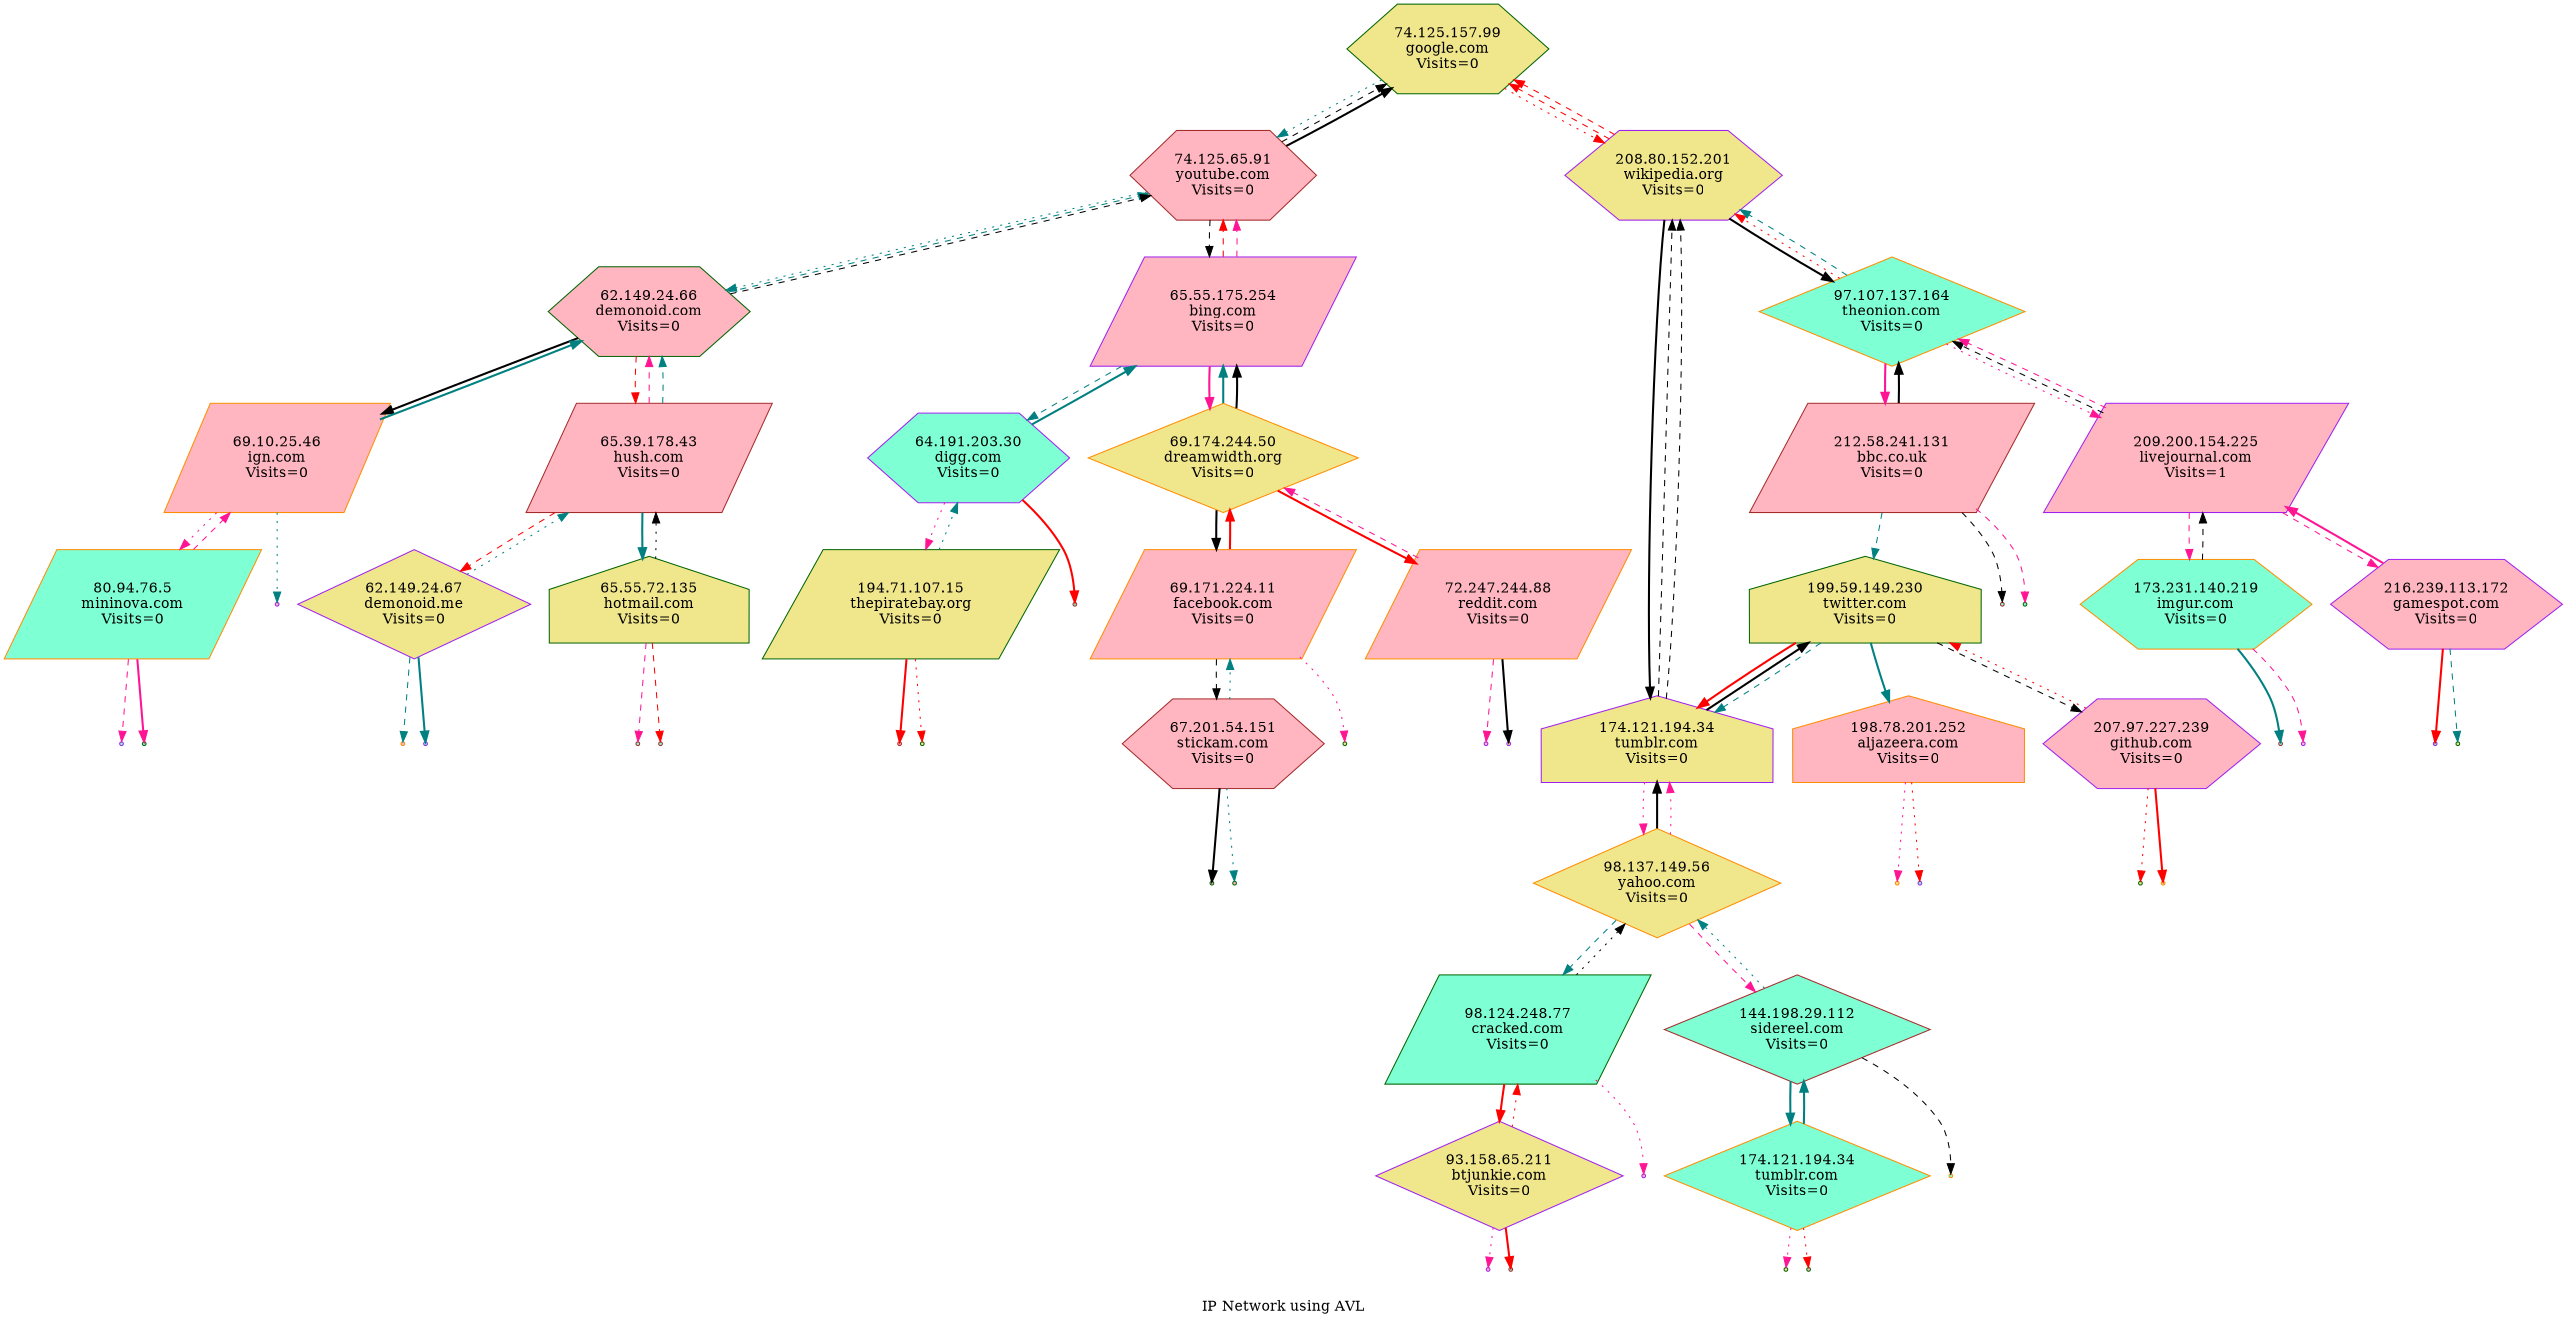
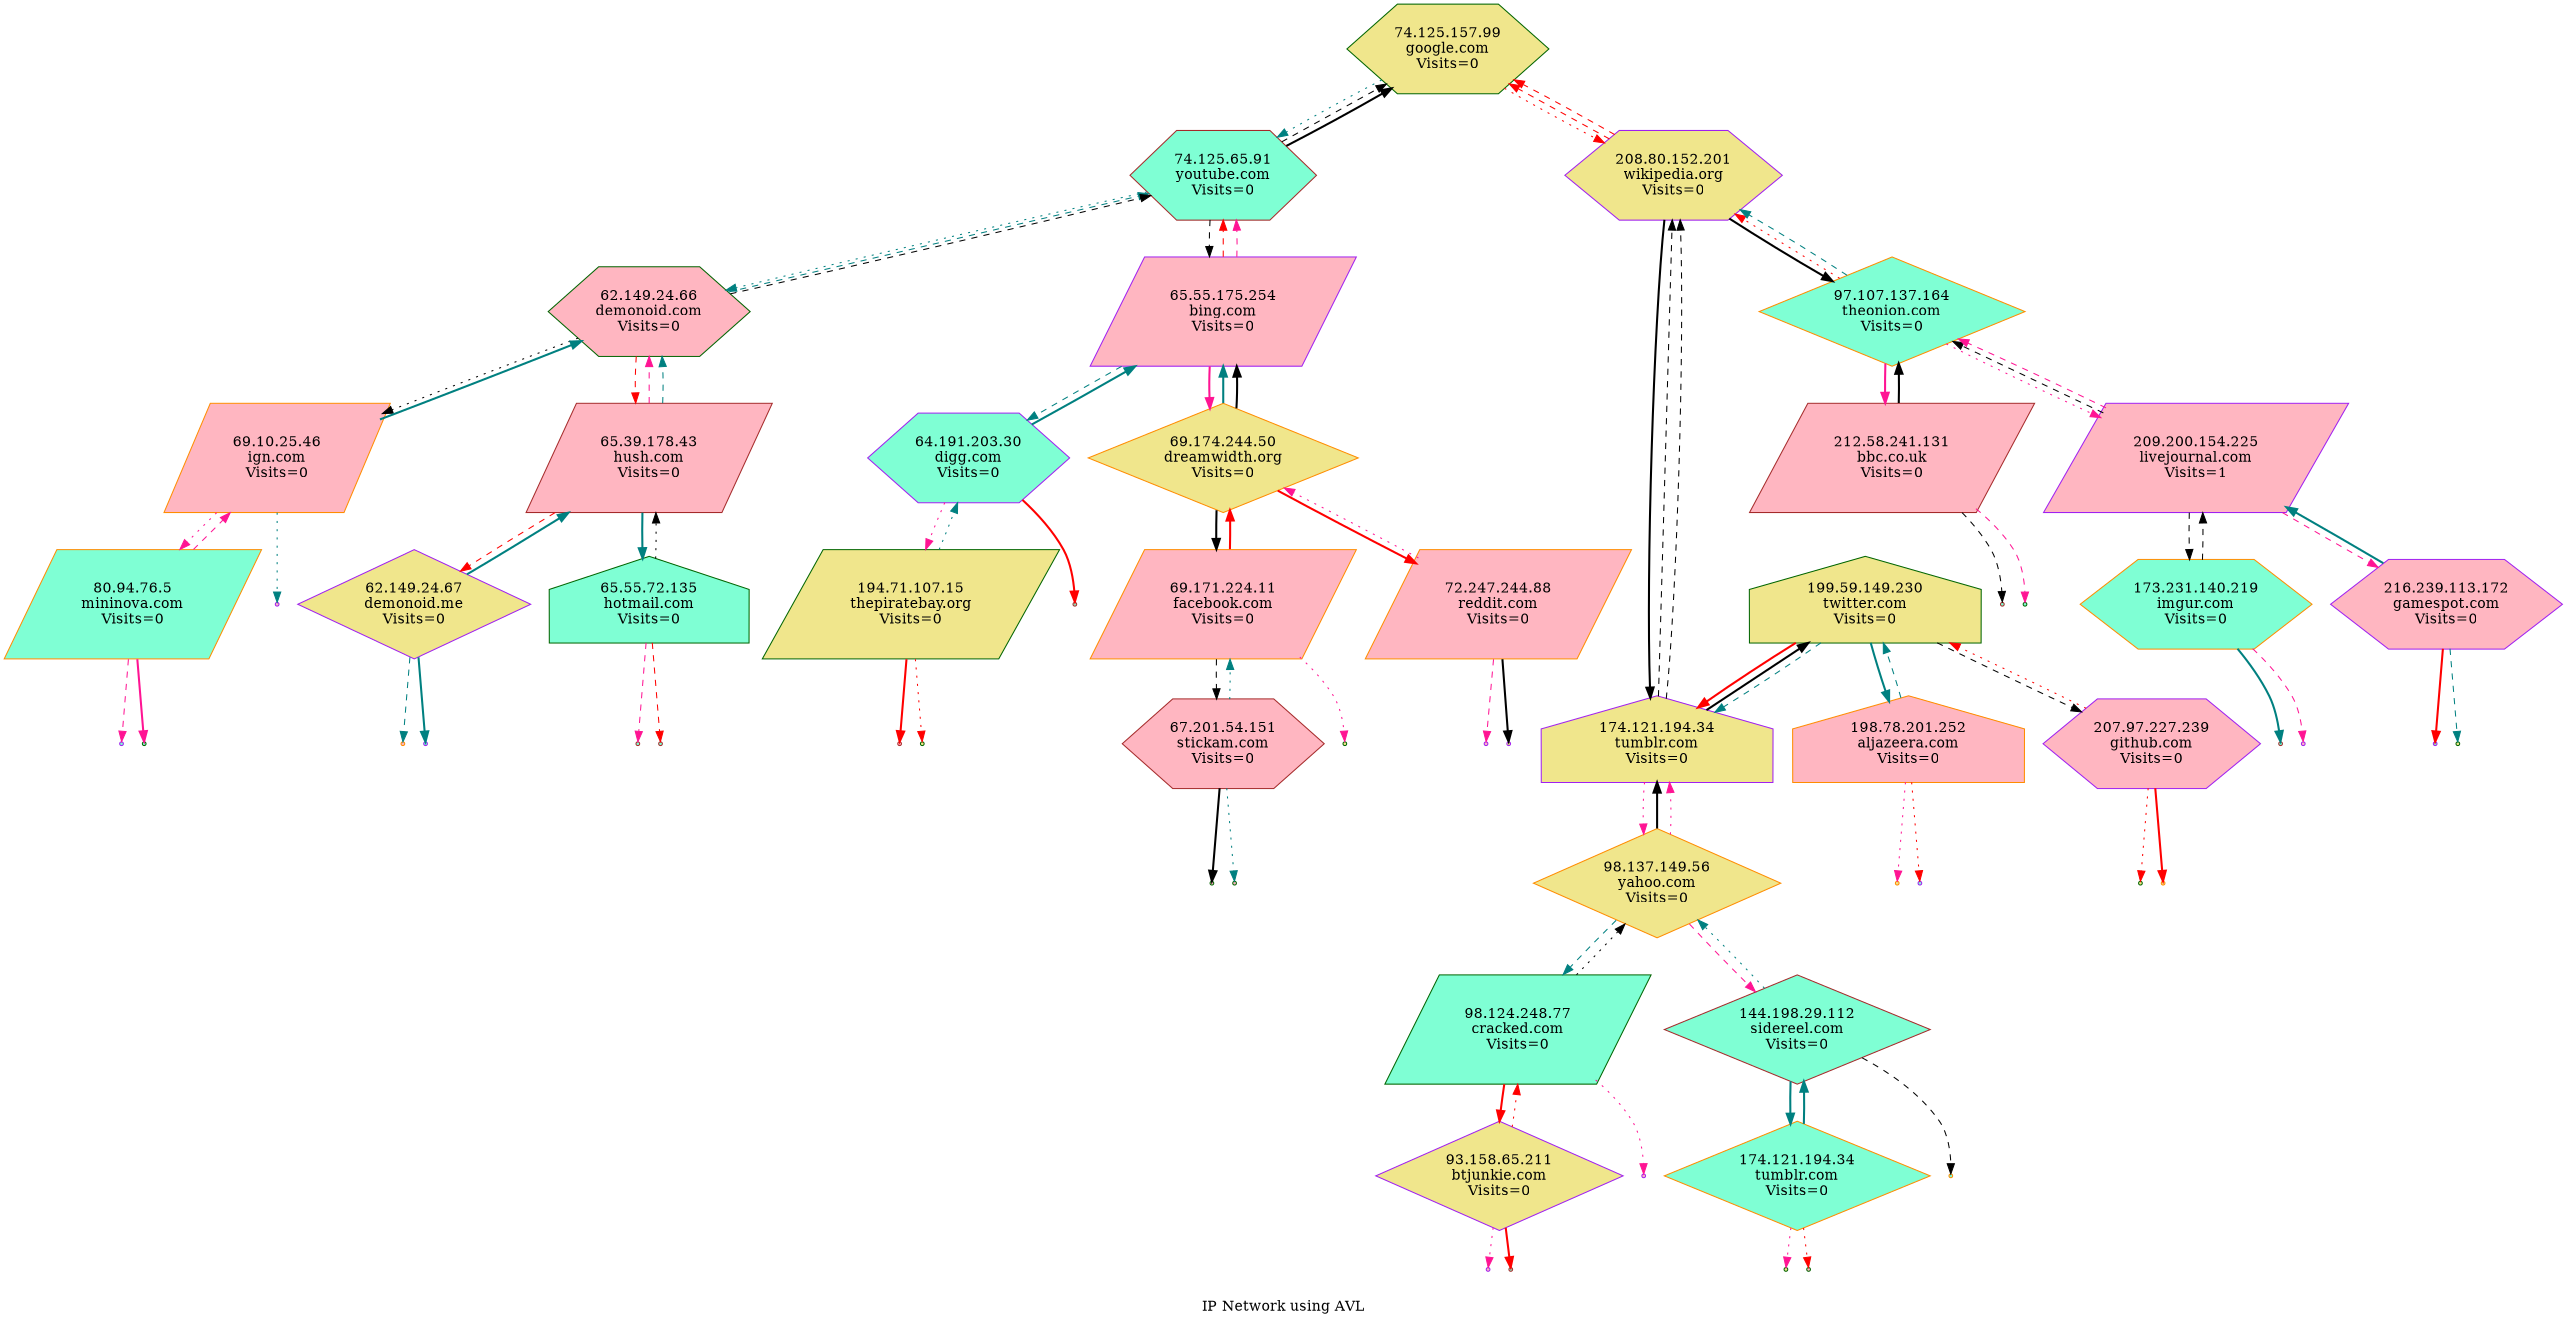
node "74.125.65.91 youtube.com Visits=0": fillcolor lightpink -> aquamarine
edge "62.149.24.66 demonoid.com Visits=0" -> "69.10.25.46 ign.com Visits=0": style bold -> dotted
edge "72.247.244.88 reddit.com Visits=0" -> "69.174.244.50 dreamwidth.org Visits=0": style dashed -> dotted
edge "212.58.241.131 bbc.co.uk Visits=0" -> "199.59.149.230 twitter.com Visits=0": now "198.78.201.252 aljazeera.com Visits=0" -> "199.59.149.230 twitter.com Visits=0"
edge "209.200.154.225 livejournal.com Visits=1" -> "173.231.140.219 imgur.com Visits=0": color deeppink -> black
edge "216.239.113.172 gamespot.com Visits=0" -> "209.200.154.225 livejournal.com Visits=1": color deeppink -> teal
edge "62.149.24.67 demonoid.me Visits=0" -> "65.39.178.43 hush.com Visits=0": style dotted -> bold
node "65.55.72.135 hotmail.com Visits=0": fillcolor khaki -> aquamarine
